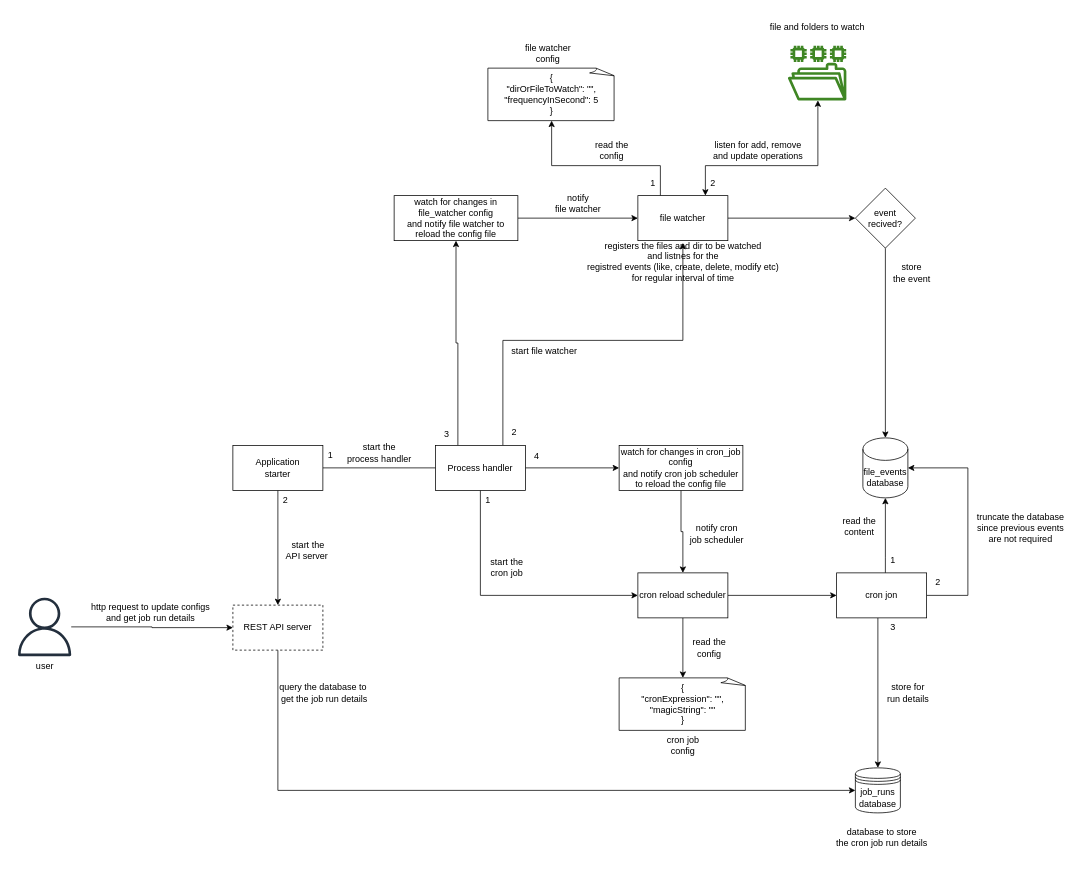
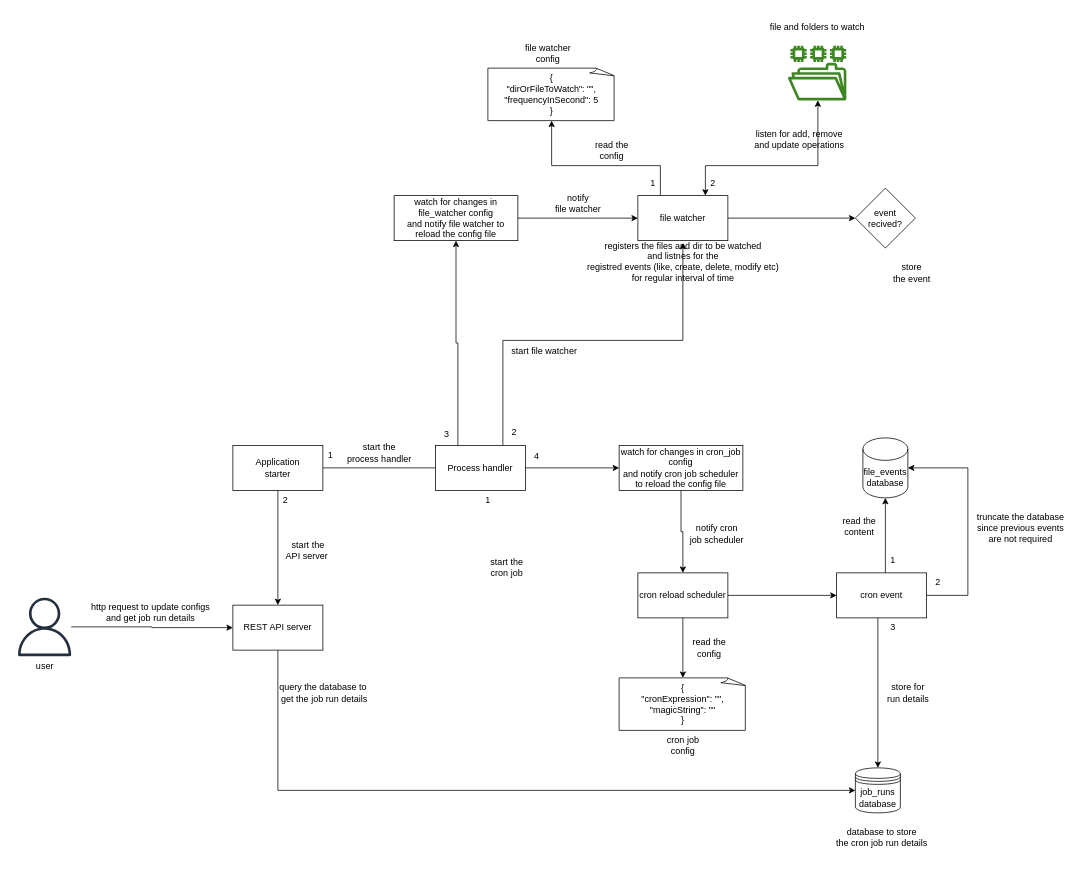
node "listen for add, remove and update operations": moved (758, 150) -> (799, 139)
edge "event recived?" -> "file_events database": removed
edge "Process handler" -> "cron reload scheduler": removed
node "cron jon": label "cron jon" -> "cron event"
node "REST API server": style dashed -> solid
